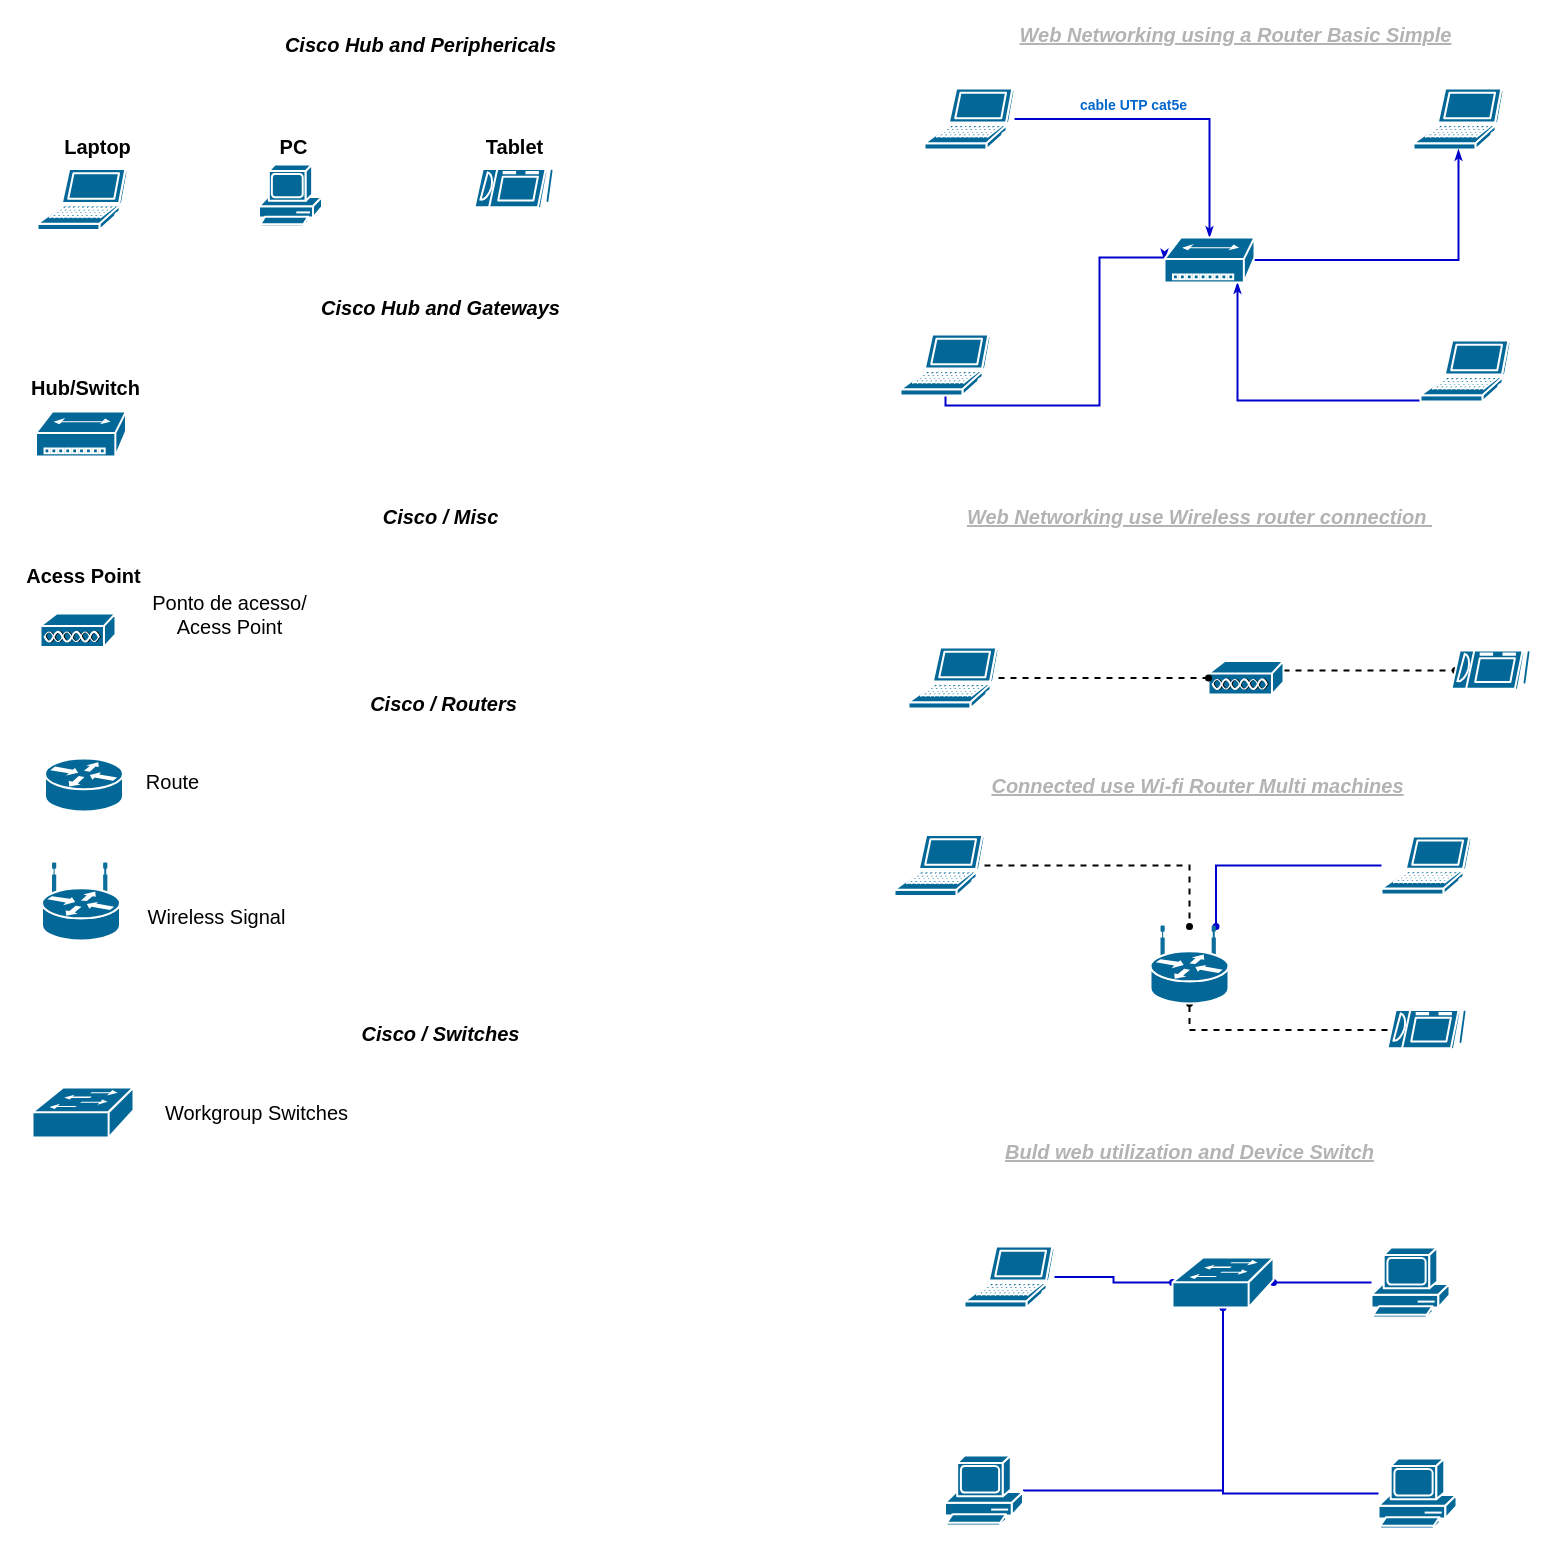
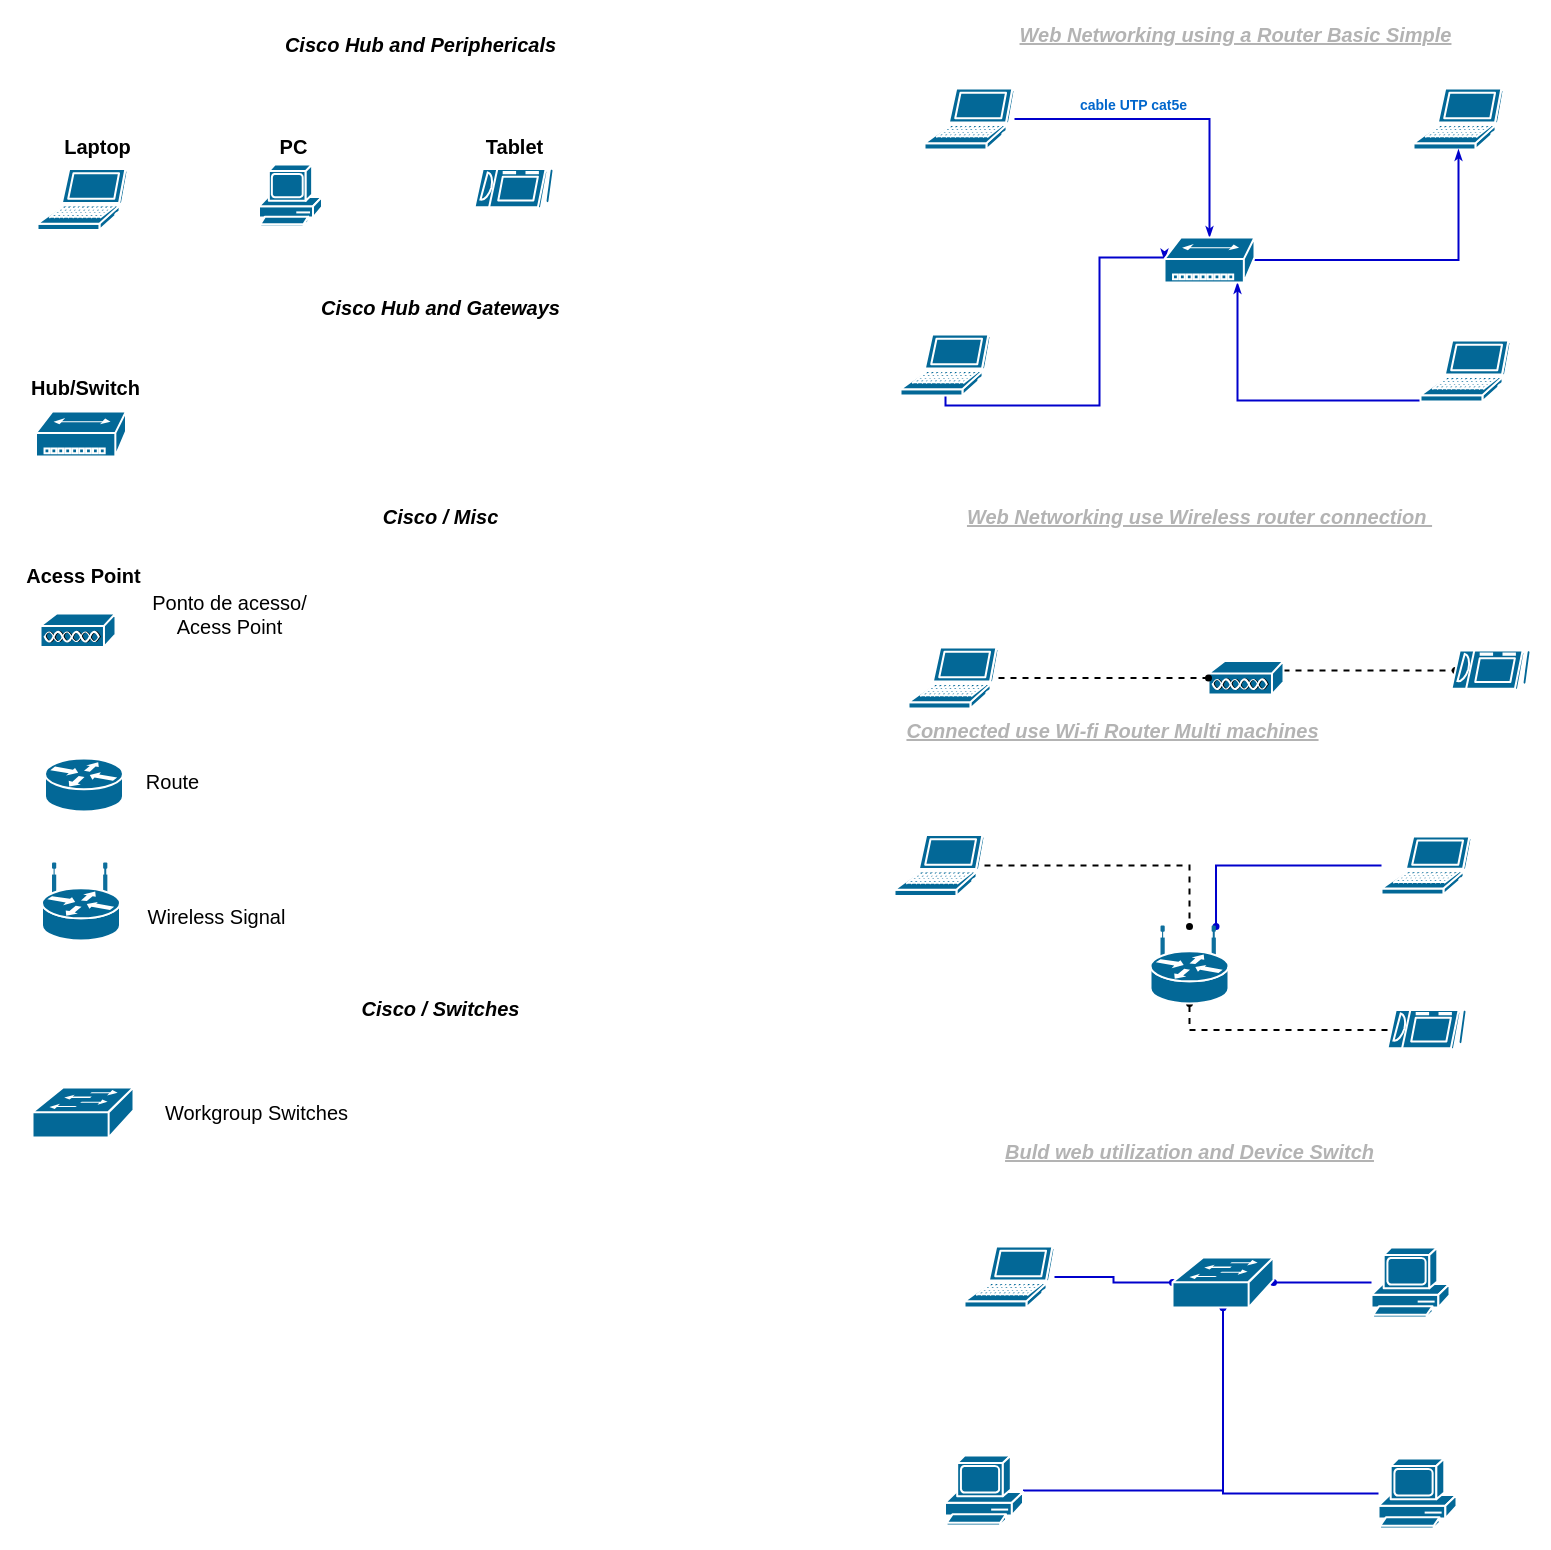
node "Cisco / Routers": removed
node "Connected use Wi-fi Router Multi machines": moved (1198, 785) -> (1113, 730)
node "Cisco / Switches": moved (440, 1034) -> (440, 1009)
